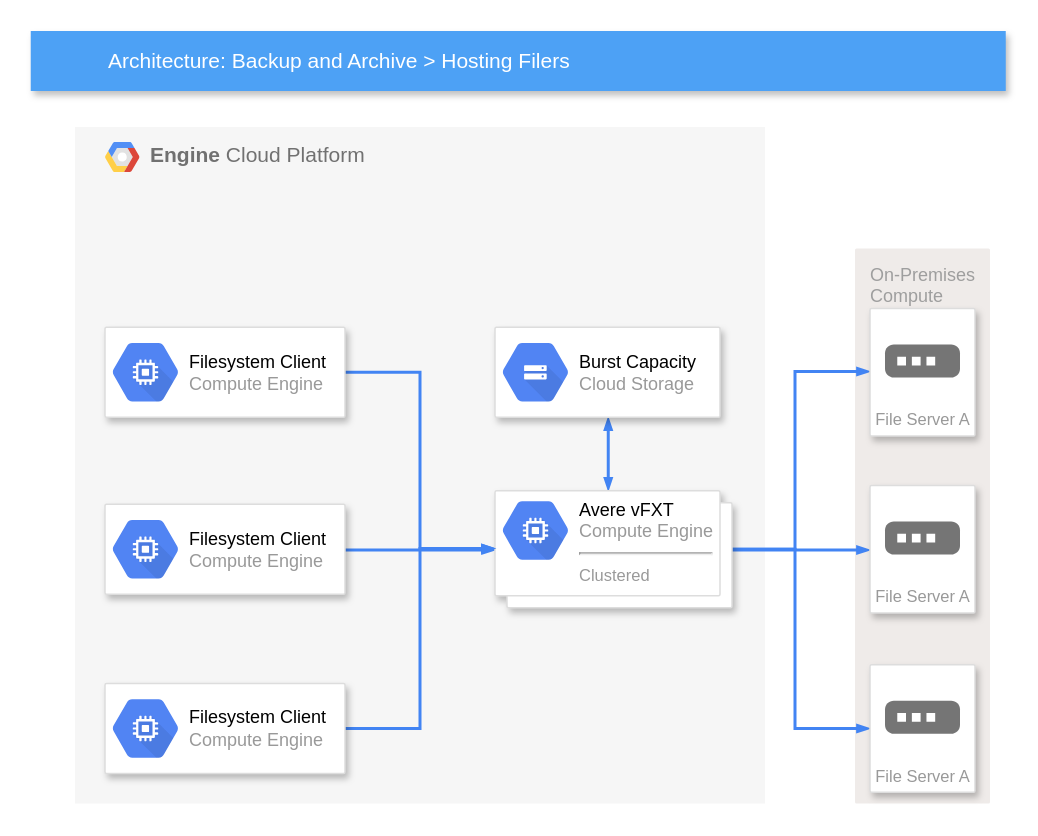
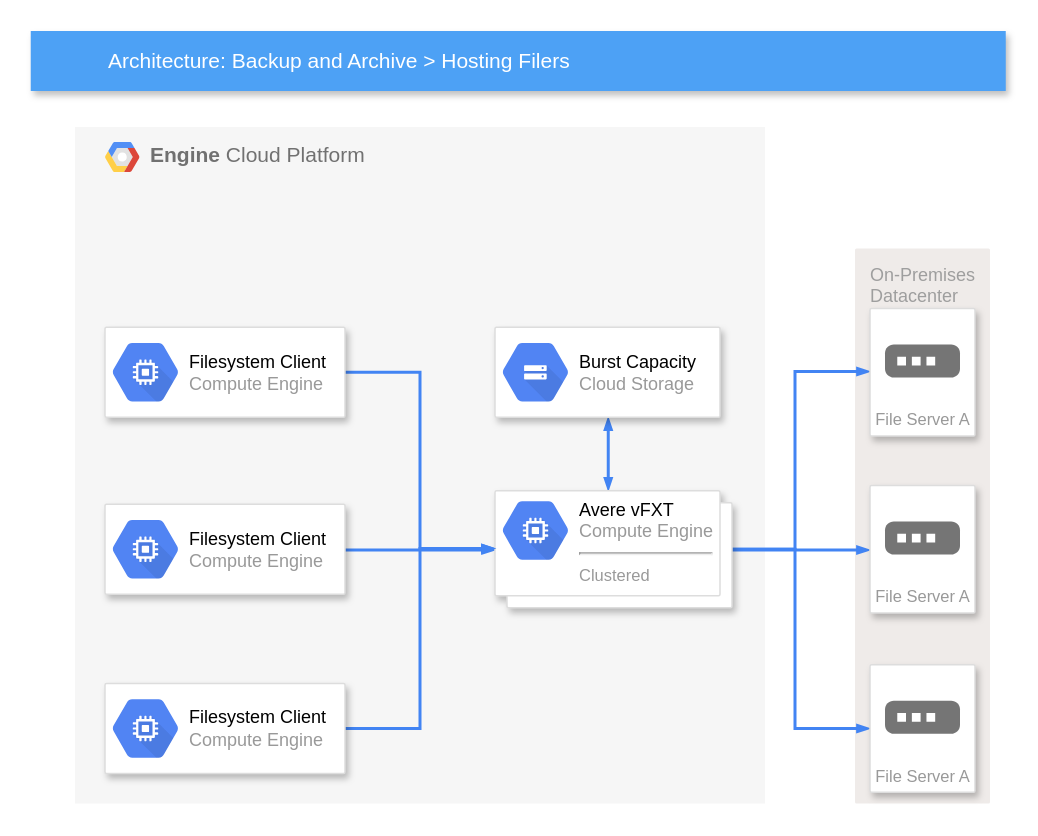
node "On-Premises Compute": label "On-Premises Compute" -> "On-Premises Datacenter"
